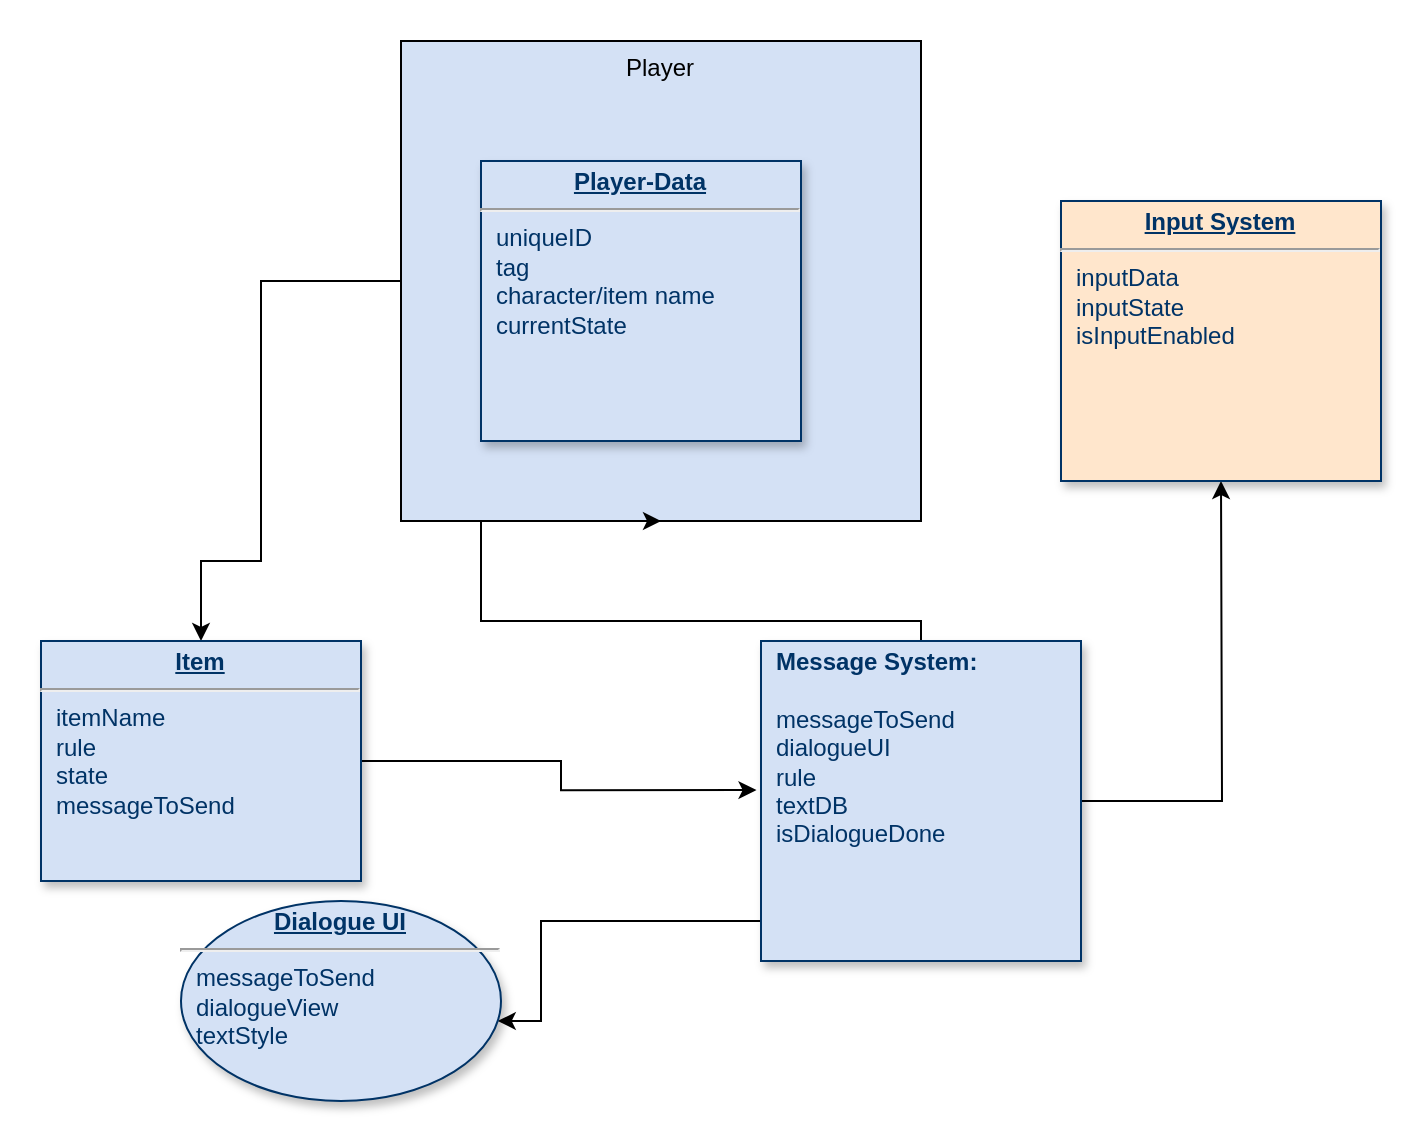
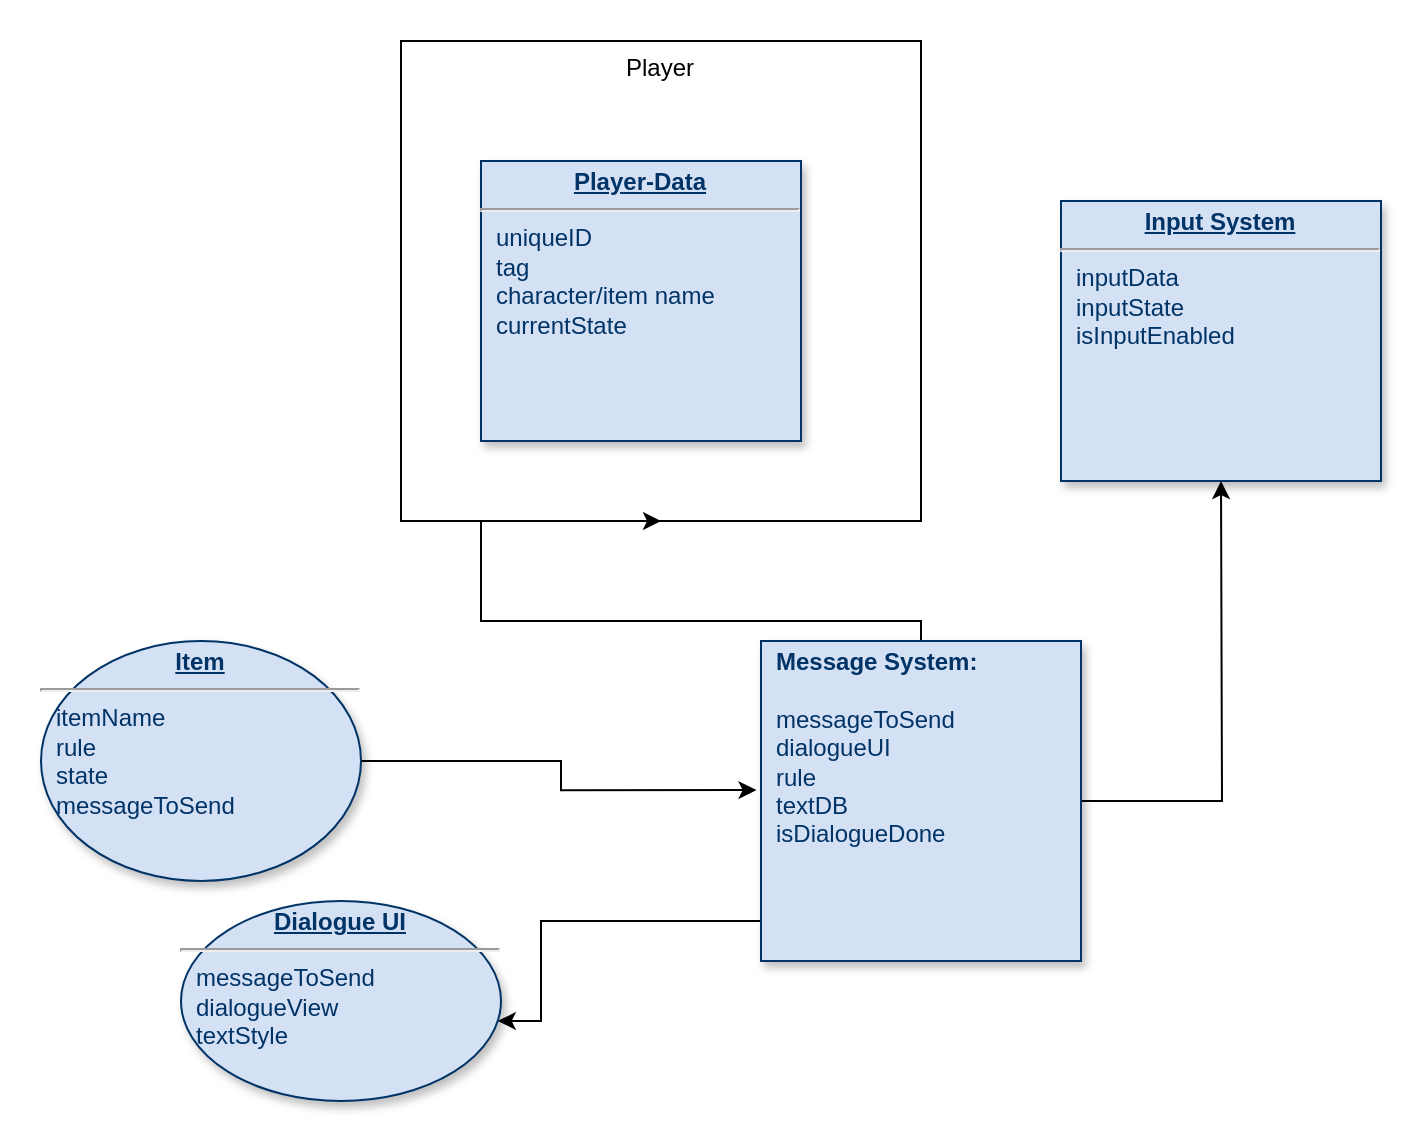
node "Player": fillcolor #d4e1f5 -> #ffffff
node "Input System inputData inputState isInputEnabled": fillcolor #ffe6cc -> #d4e1f5
edge "Player" -> "Item itemName rule state messageToSend": removed
node "Item itemName rule state messageToSend": shape rectangle -> ellipse
